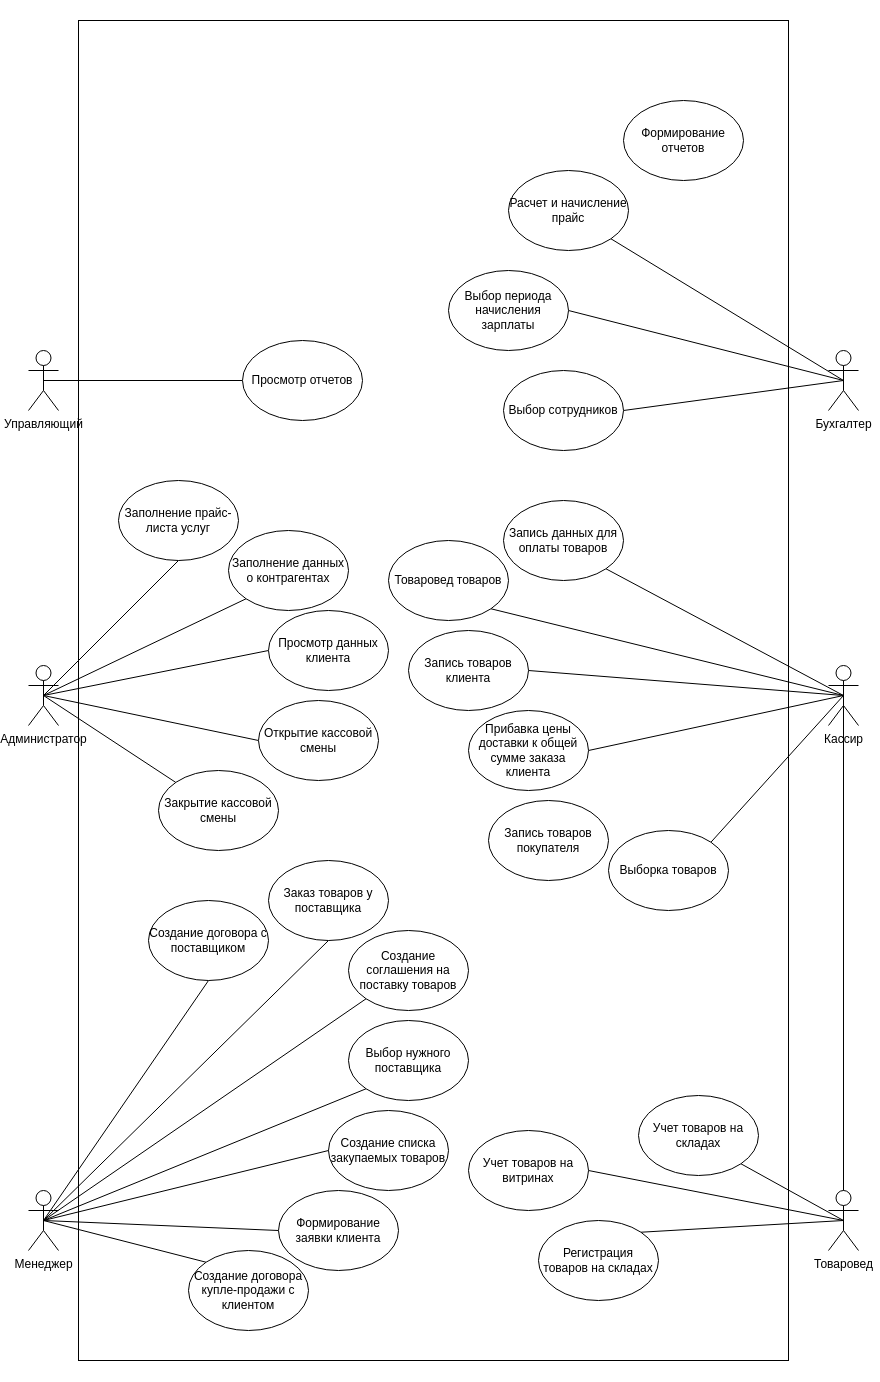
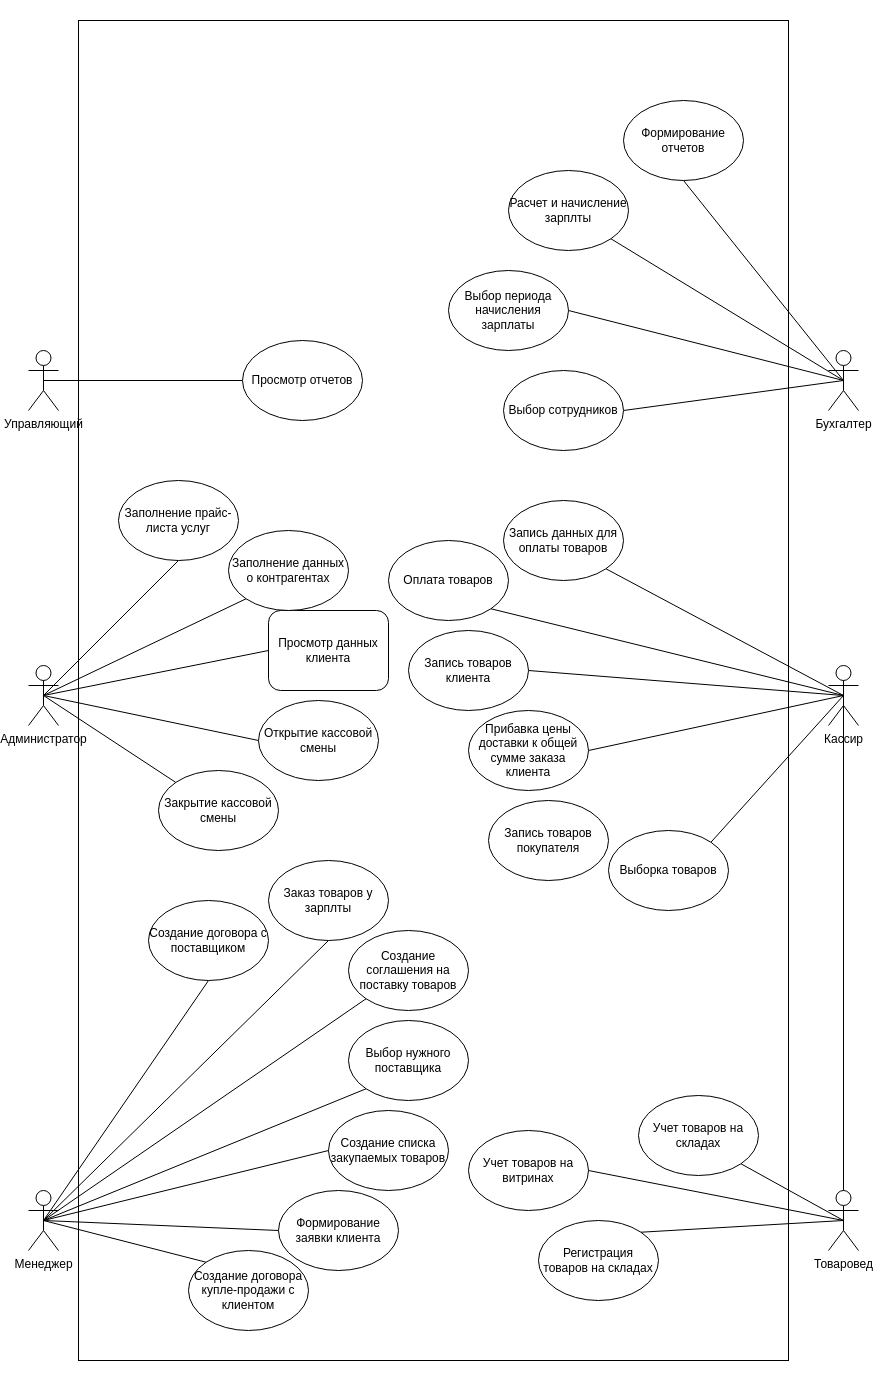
node "Расчет и начисление прайс": label "Расчет и начисление прайс" -> "Расчет и начисление зарплты"
edge "Формирование отчетов" -- "Бухгалтер": added
node "Товаровед товаров": label "Товаровед товаров" -> "Оплата товаров"
node "Просмотр данных клиента": shape ellipse -> rounded rectangle
node "Заказ товаров у поставщика": label "Заказ товаров у поставщика" -> "Заказ товаров у зарплты"
